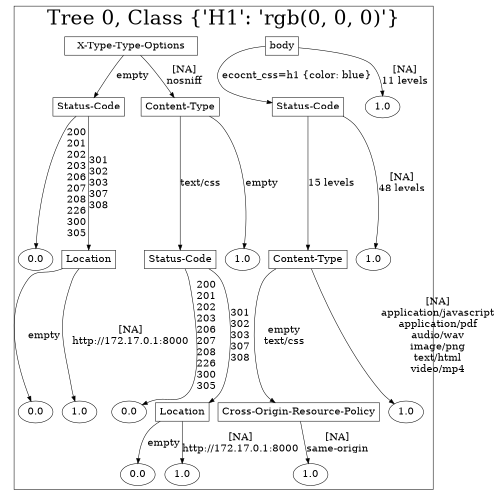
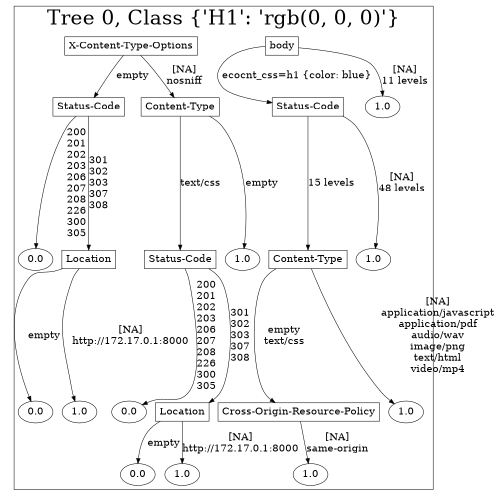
node "X-Type-Type-Options": label "X-Type-Type-Options" -> "X-Content-Type-Options"
